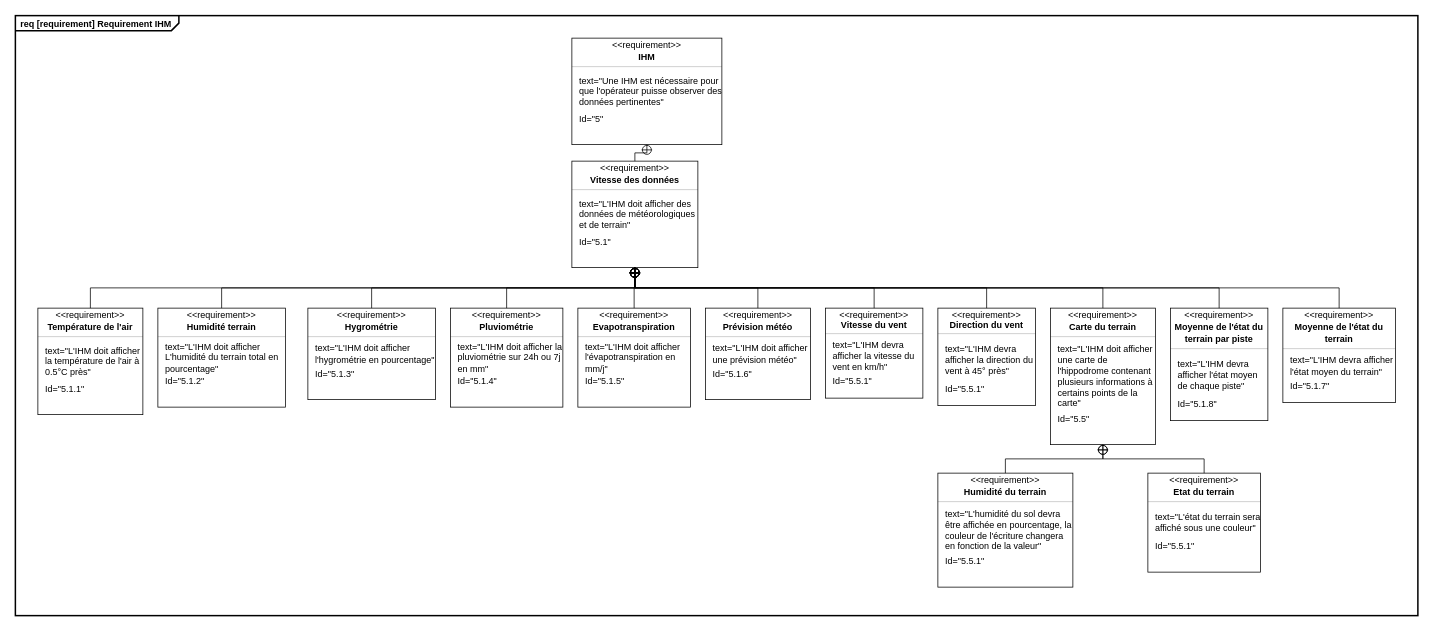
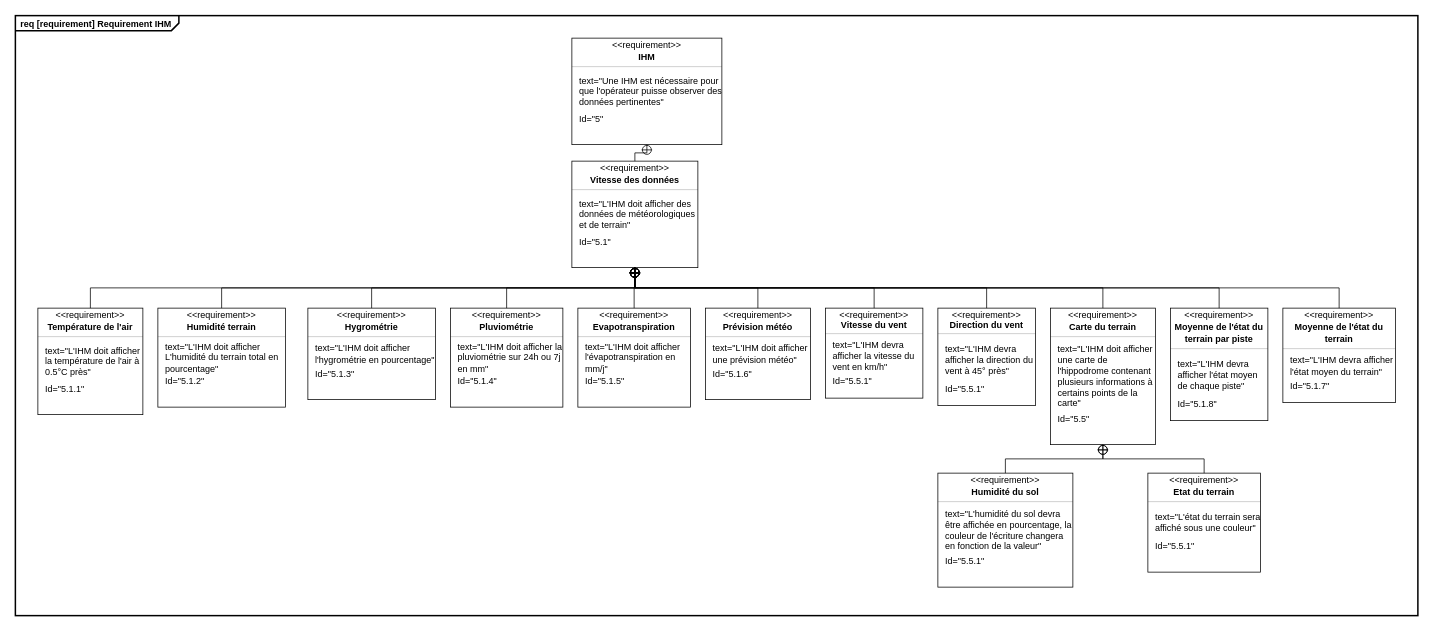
node "Humidité du terrain": label "Humidité du terrain" -> "Humidité du sol"
